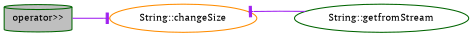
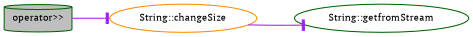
edge "String::getfromStream" -> "String::changeSize": reversed
